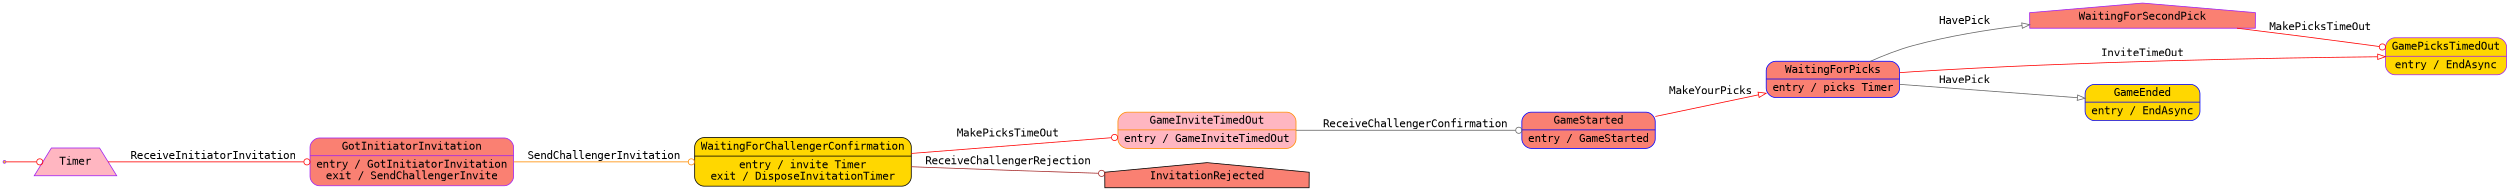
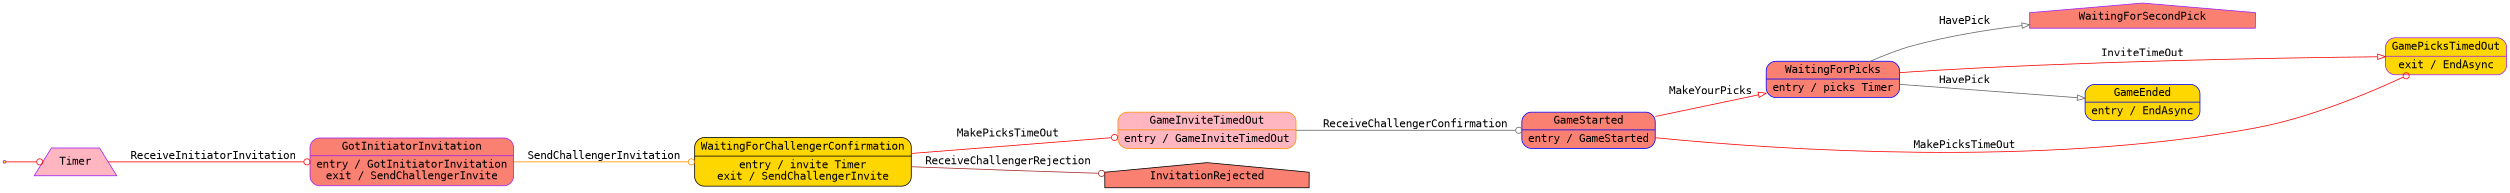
edge "WaitingForSecondPick" -> "GamePicksTimedOut": now "GameStarted" -> "GamePicksTimedOut"
node "GamePicksTimedOut": text "entry / EndAsync" -> "exit / EndAsync"
node "WaitingForChallengerConfirmation": text "exit / DisposeInvitationTimer" -> "exit / SendChallengerInvite"
